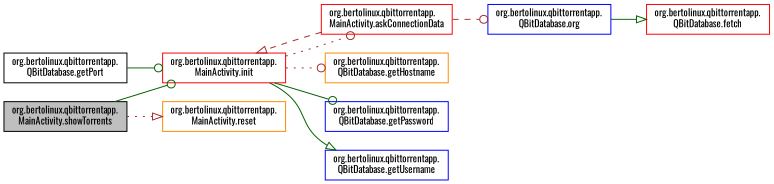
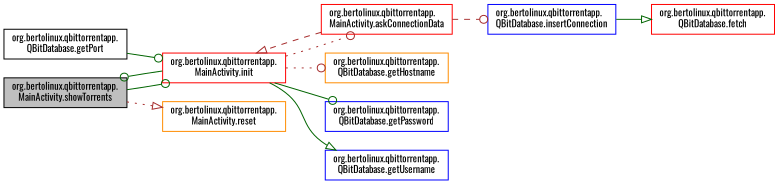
node "org.bertolinux.qbittorrentapp. QBitDatabase.org": label "org.bertolinux.qbittorrentapp. QBitDatabase.org" -> "org.bertolinux.qbittorrentapp. QBitDatabase.insertConnection"
edge "org.bertolinux.qbittorrentapp. MainActivity.init" -> "org.bertolinux.qbittorrentapp. MainActivity.showTorrents": added
